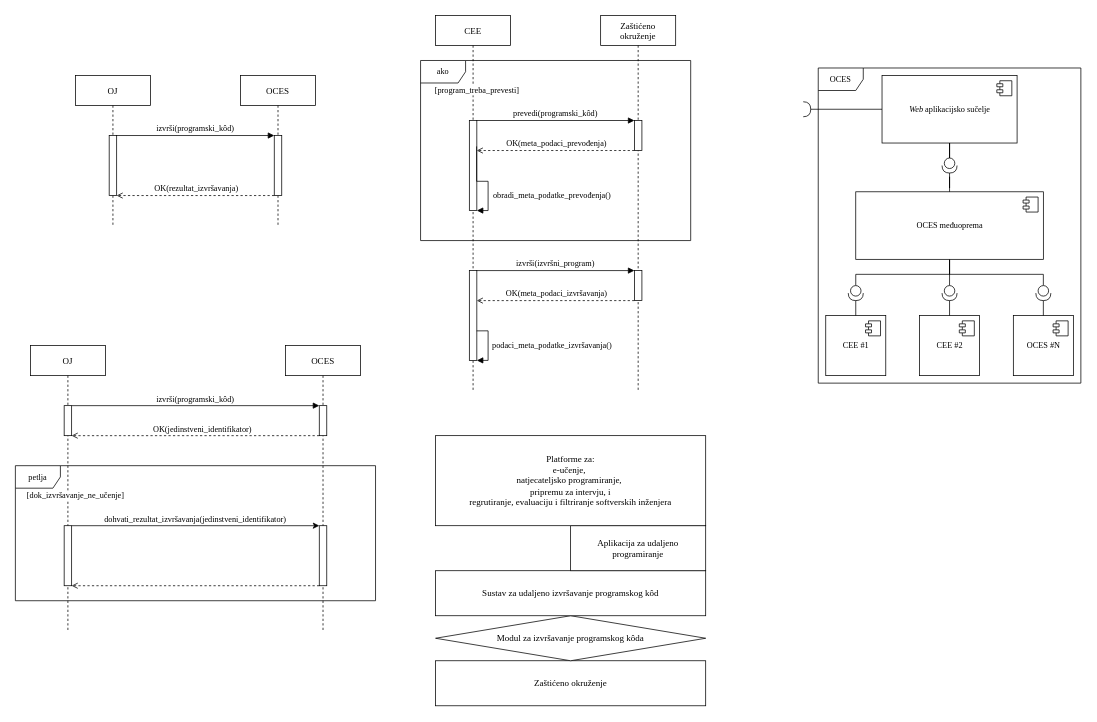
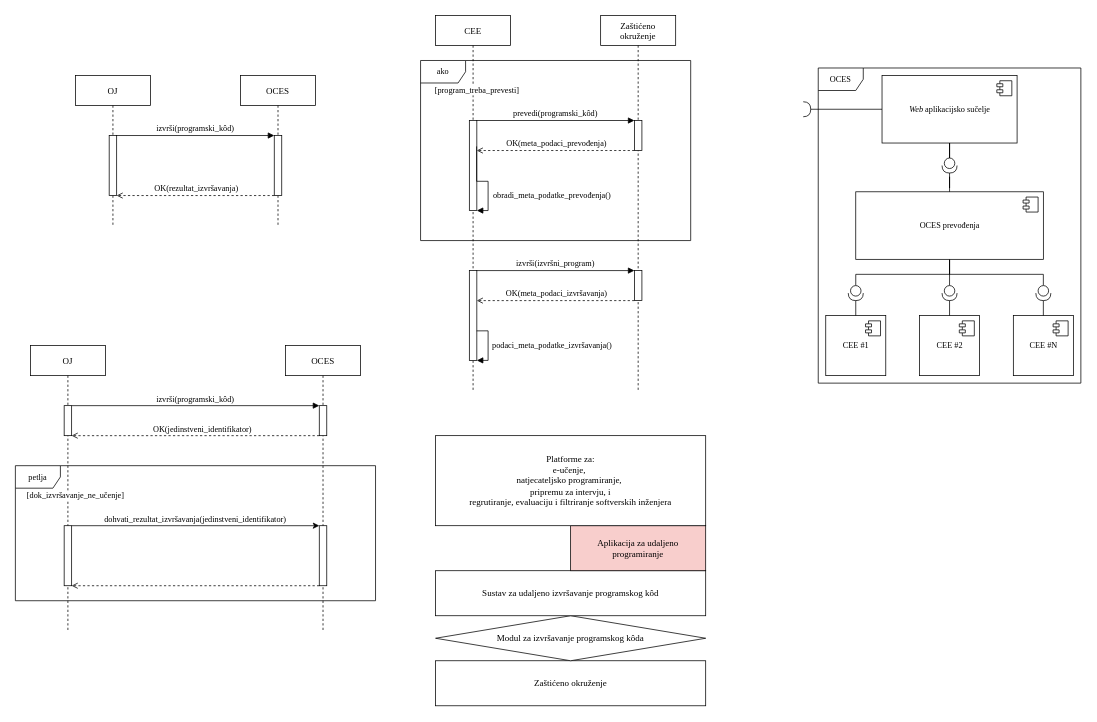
node "OCES međuoprema": label "OCES međuoprema" -> "OCES prevođenja"
node "OCES #N": label "OCES #N" -> "CEE #N"
node "Aplikacija za udaljeno programiranje": fillcolor #ffffff -> #f8cecc
